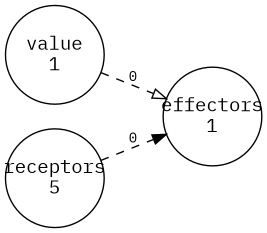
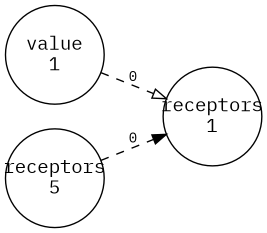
node "effectors 1": label "effectors 1" -> "receptors 1"
